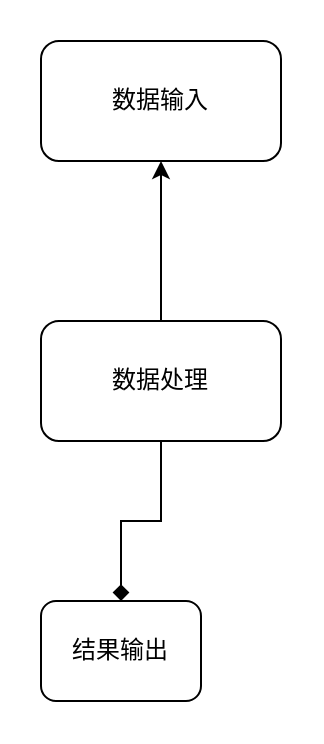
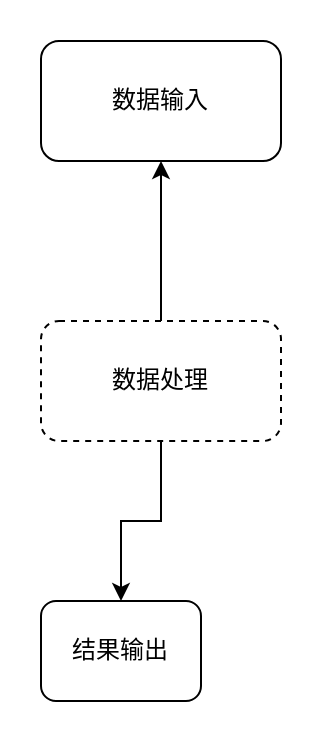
node "数据处理": style solid -> dashed
edge "数据处理" -> "结果输出": arrowhead diamond -> classic
